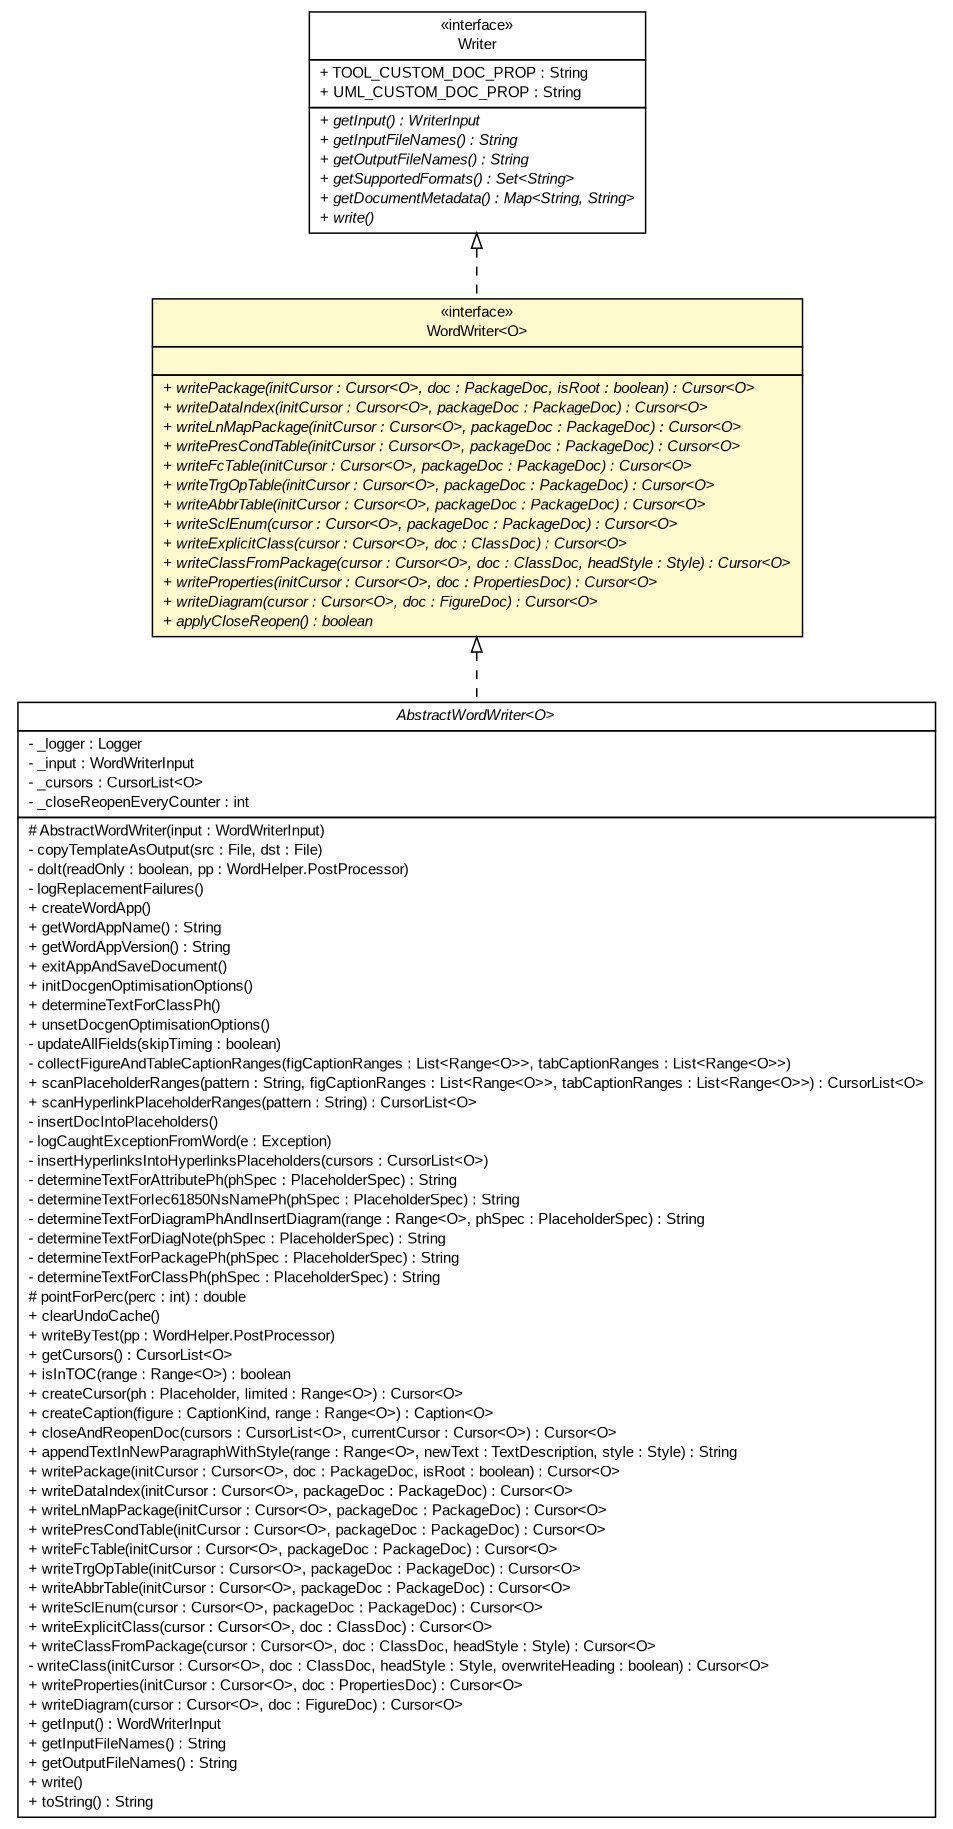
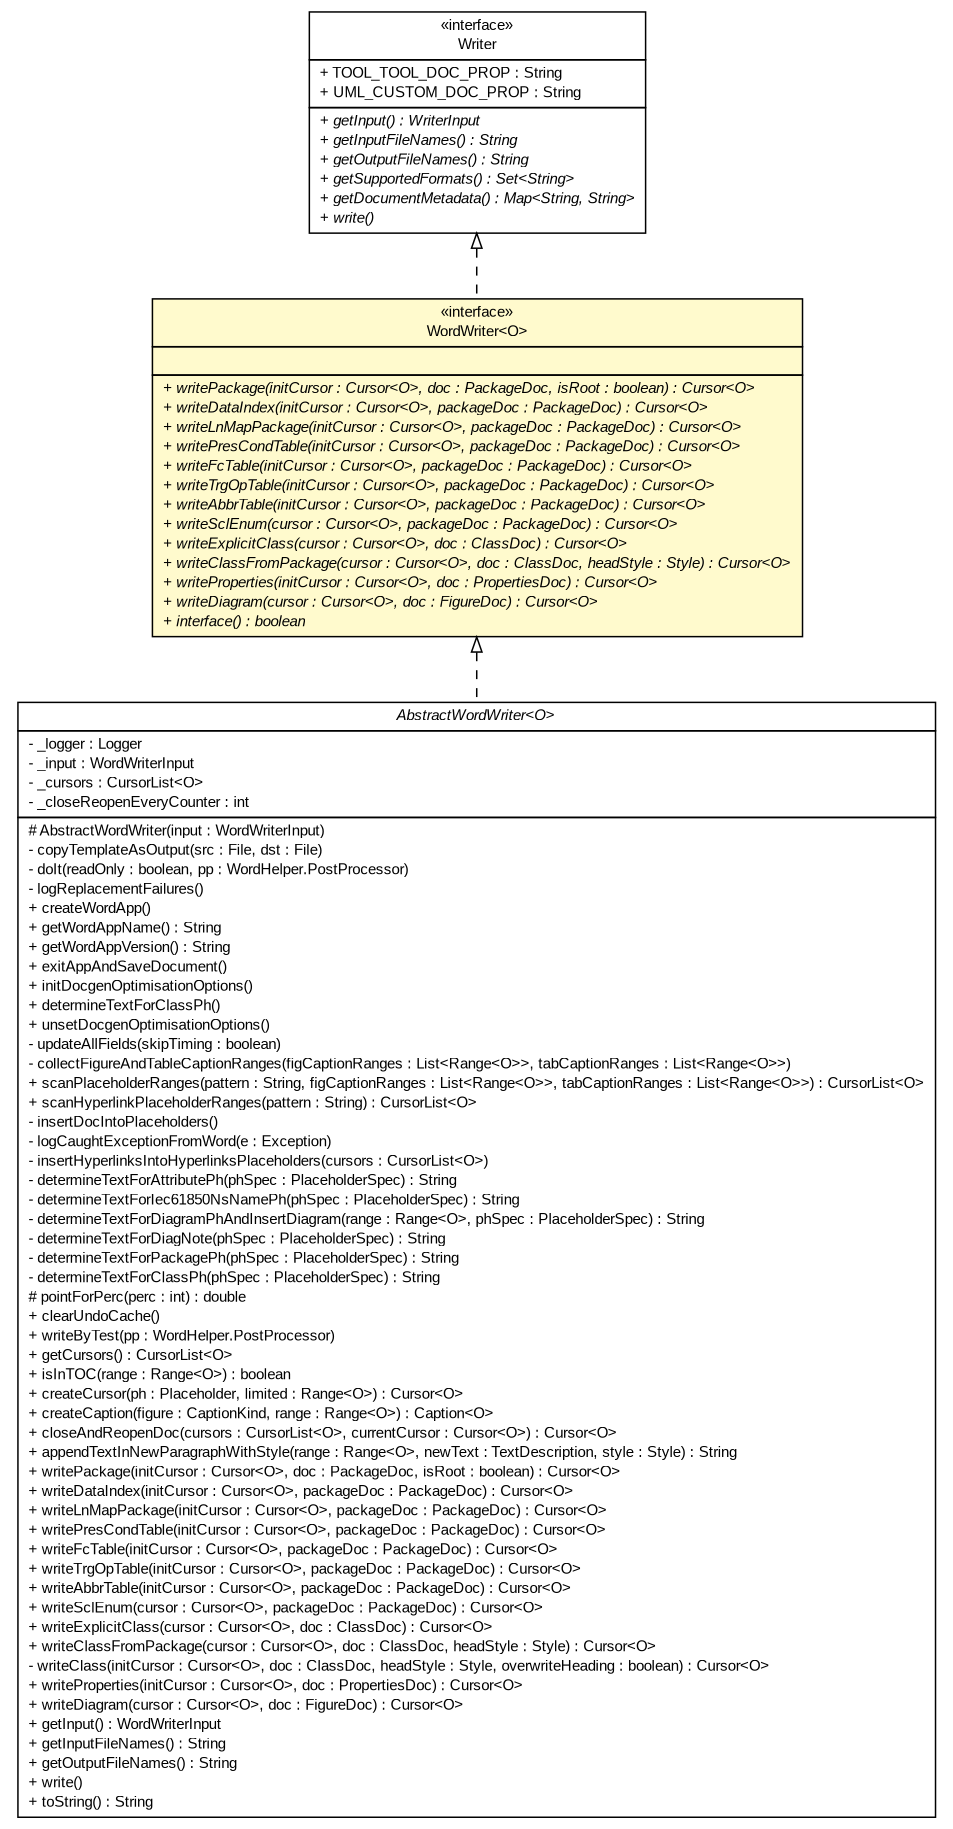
node "Writer": text "+ TOOL_CUSTOM_DOC_PROP : String" -> "+ TOOL_TOOL_DOC_PROP : String"
node "WordWriter<O>": text "+ applyCloseReopen() : boolean" -> "+ interface() : boolean"
